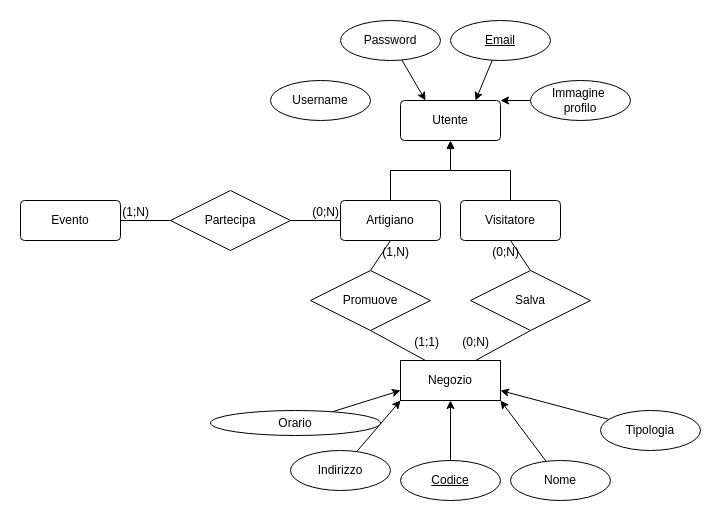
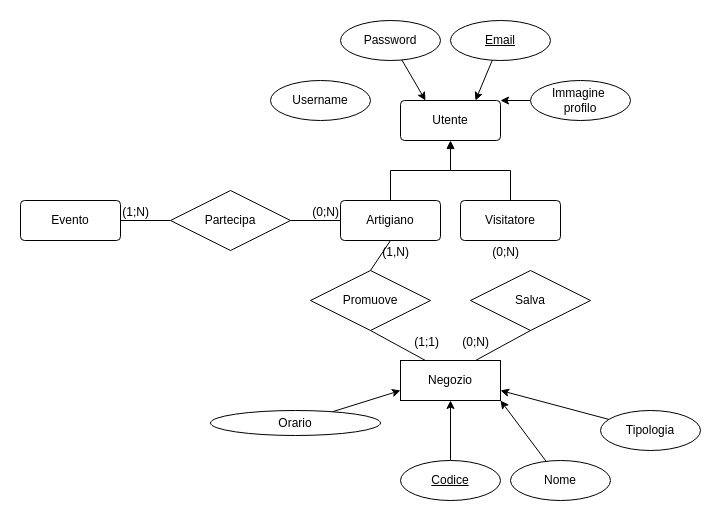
edge "Visitatore" -- "Salva": removed
edge "Indirizzo" -> "Negozio": removed
node "Indirizzo": removed
